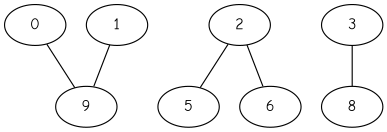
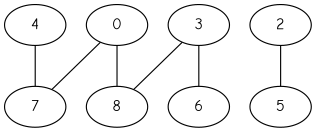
node "1": label "1" -> "4"
edge "0" -- "8": added
edge "2" -- "6": now "3" -- "6"
node "9": label "9" -> "7"
